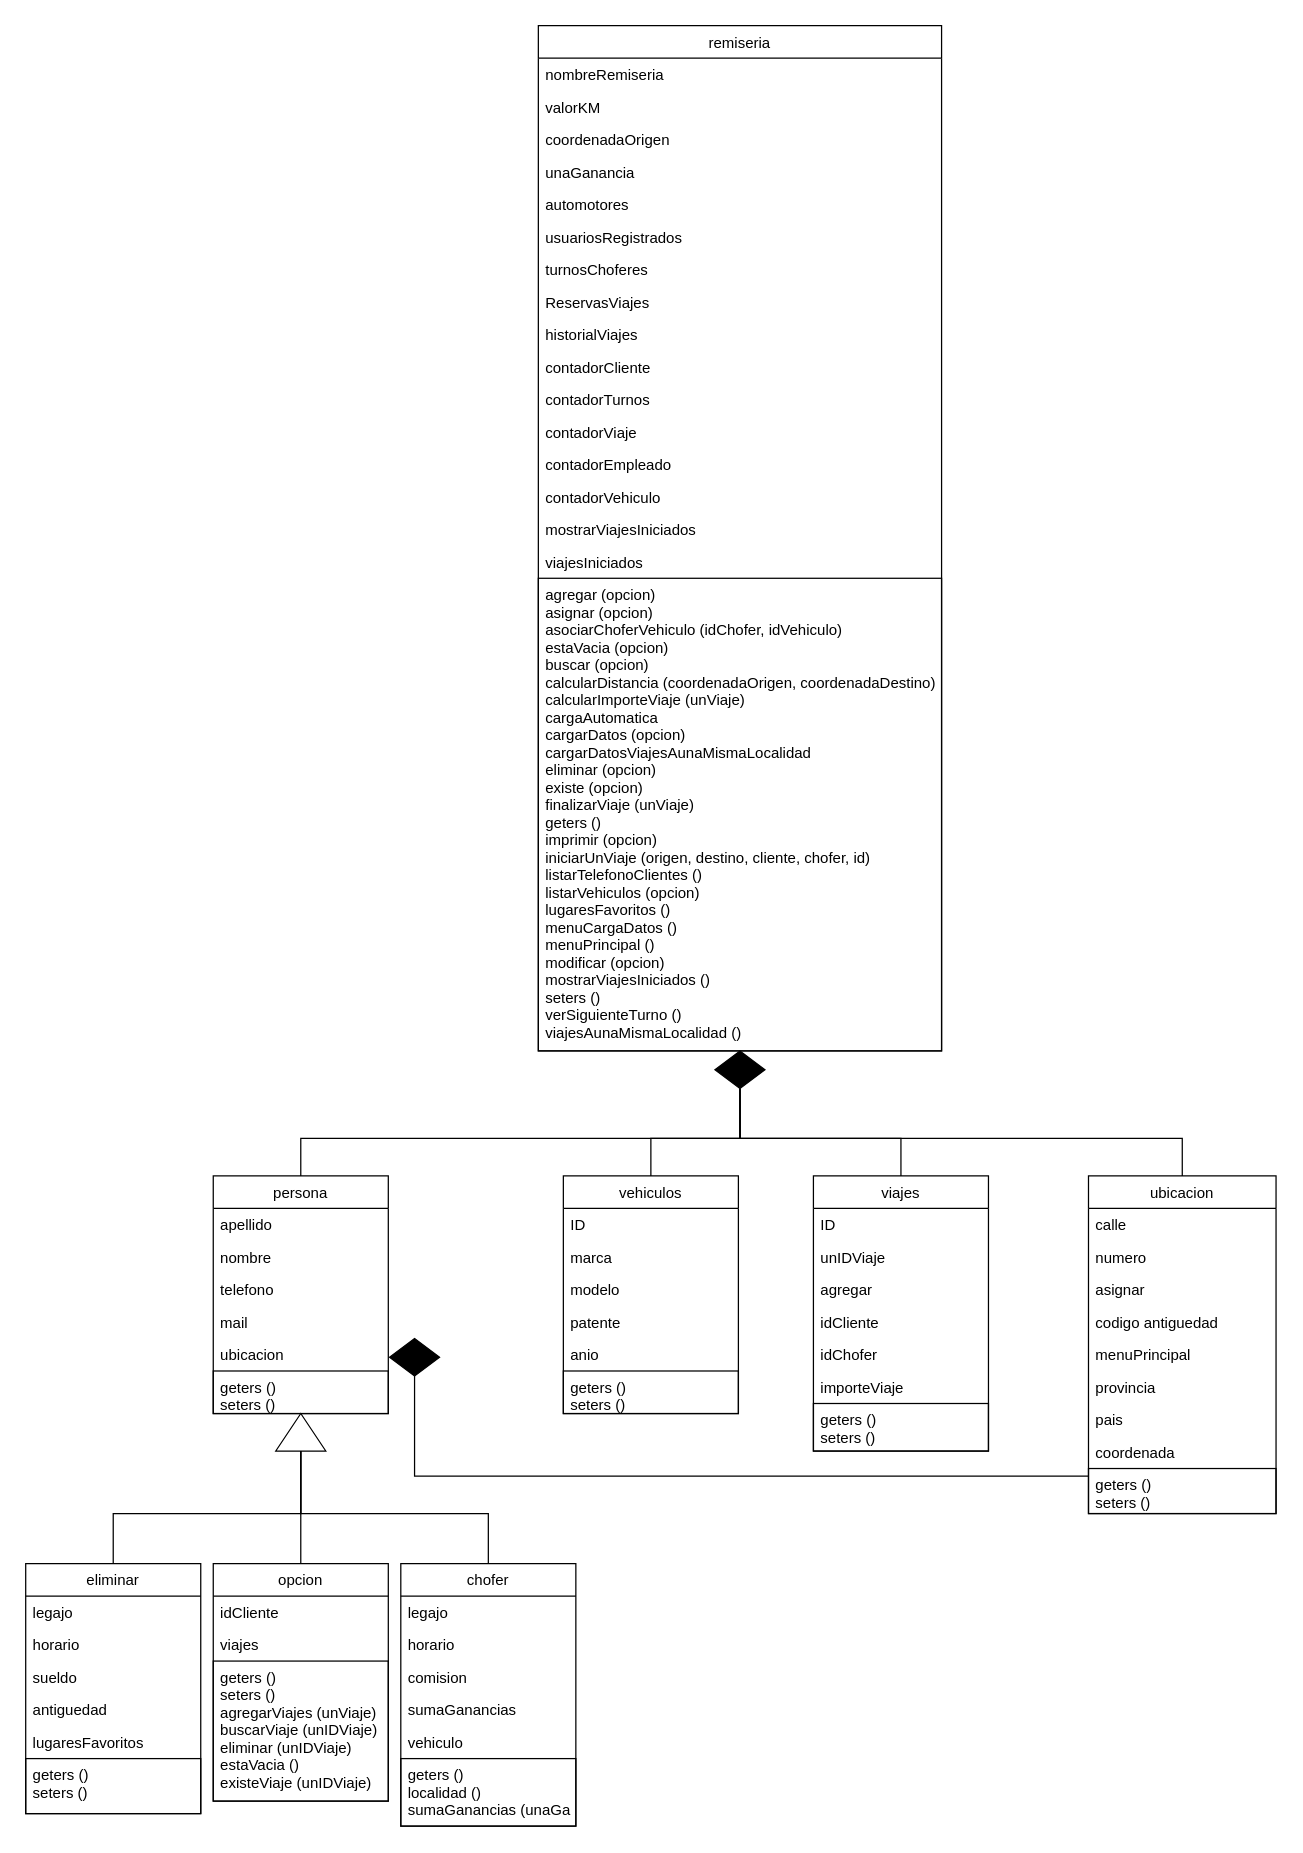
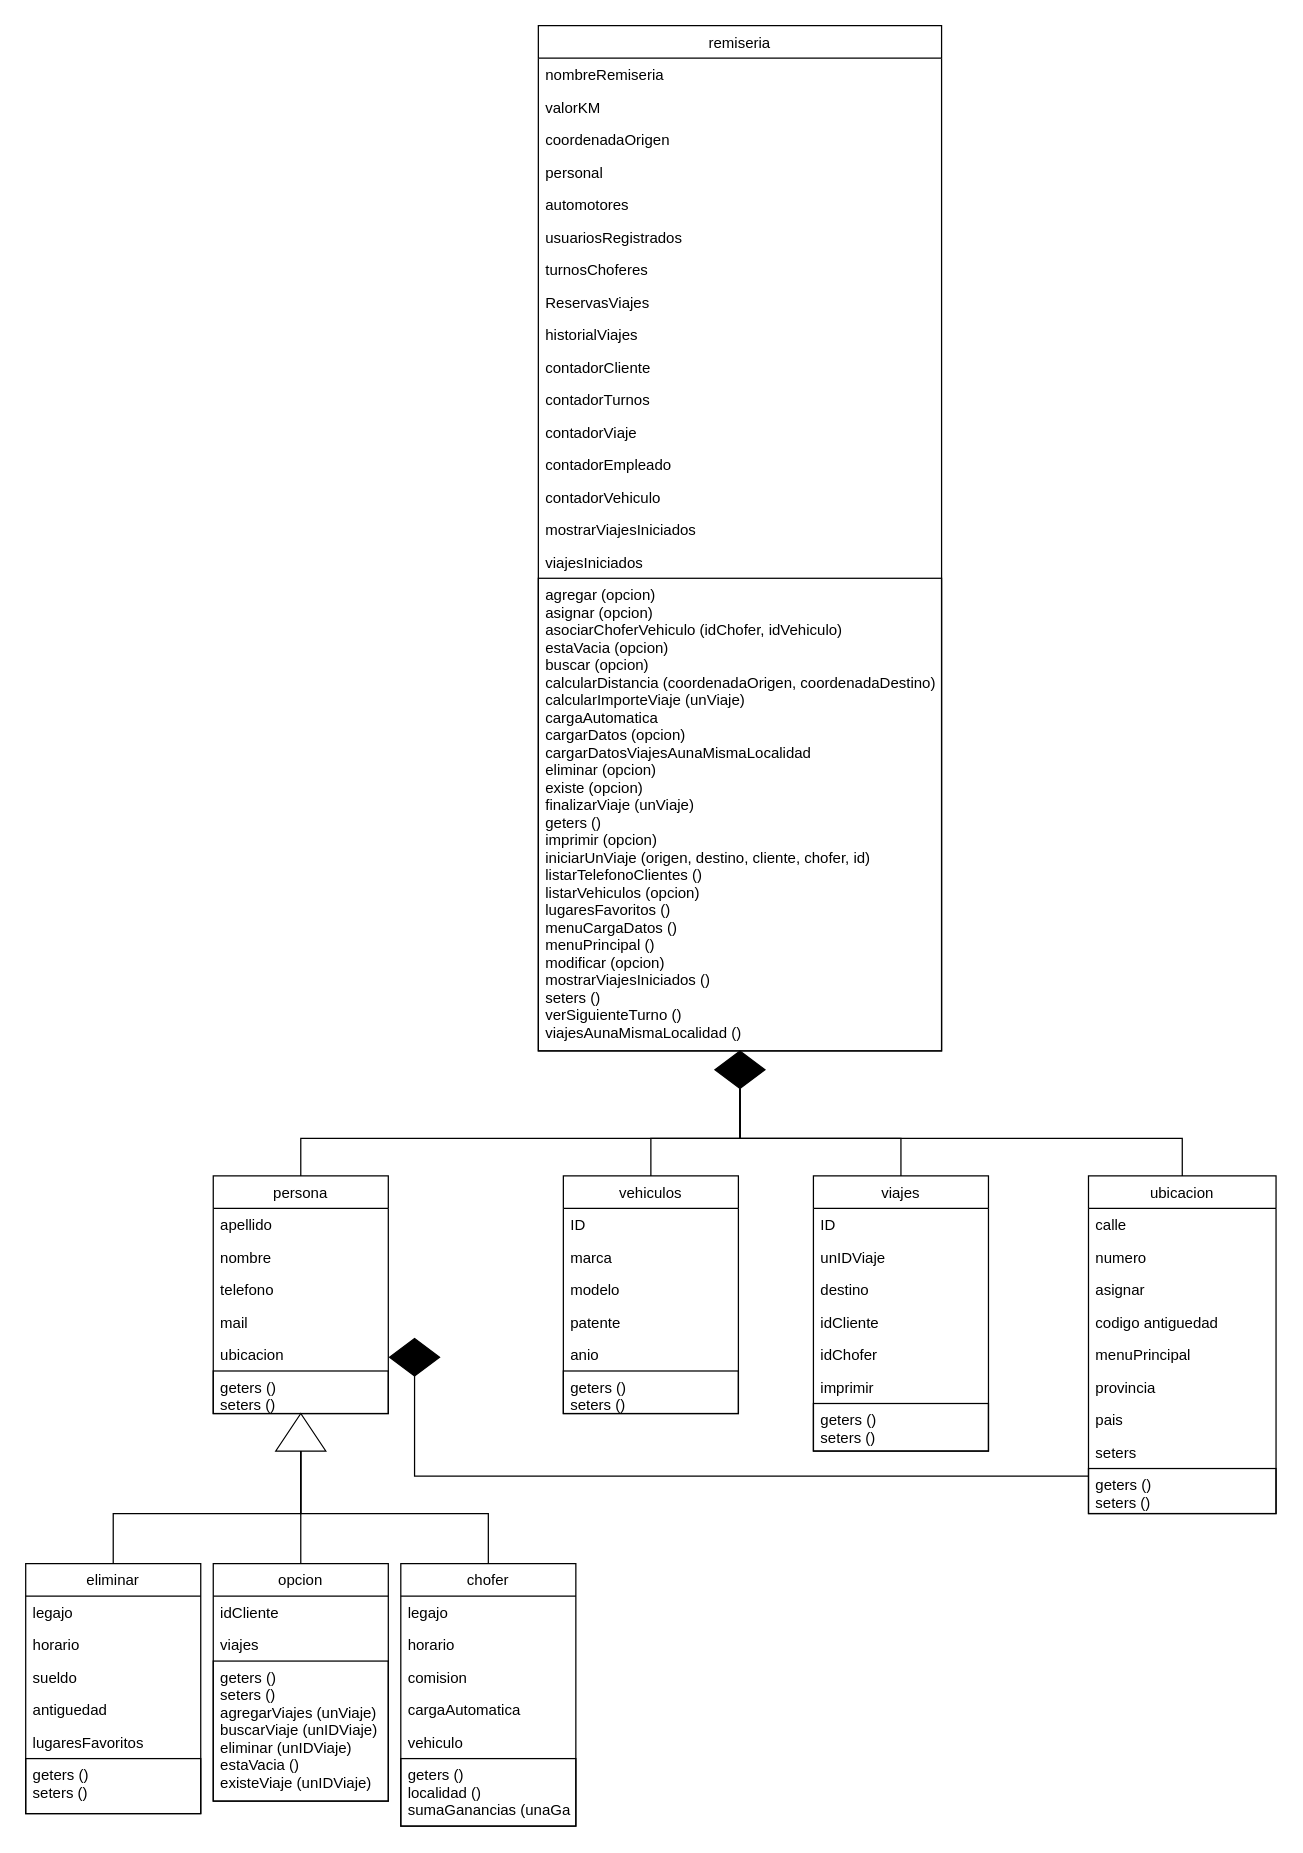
node "unaGanancia": label "unaGanancia" -> "personal"
node "agregar": label "agregar" -> "destino"
node "importeViaje": label "importeViaje" -> "imprimir"
node "coordenada": label "coordenada" -> "seters"
node "sumaGanancias": label "sumaGanancias" -> "cargaAutomatica"
